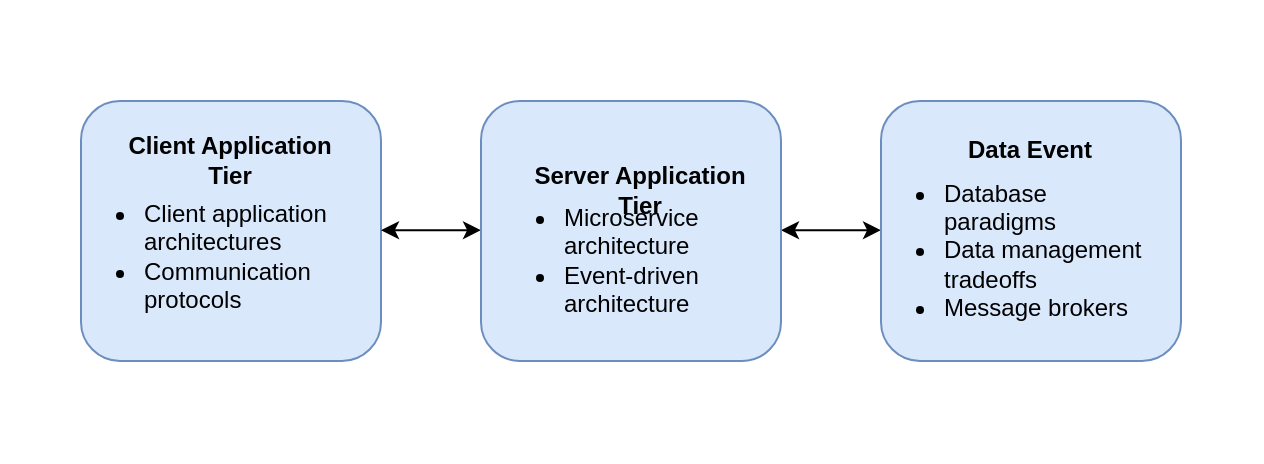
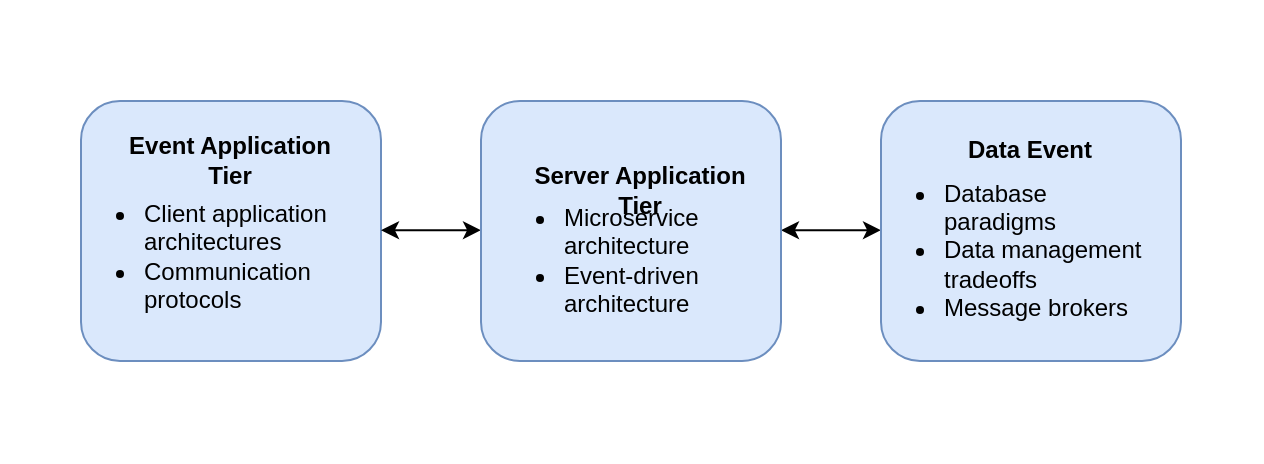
node "Client Application Tier": label "Client Application Tier" -> "Event Application Tier"
